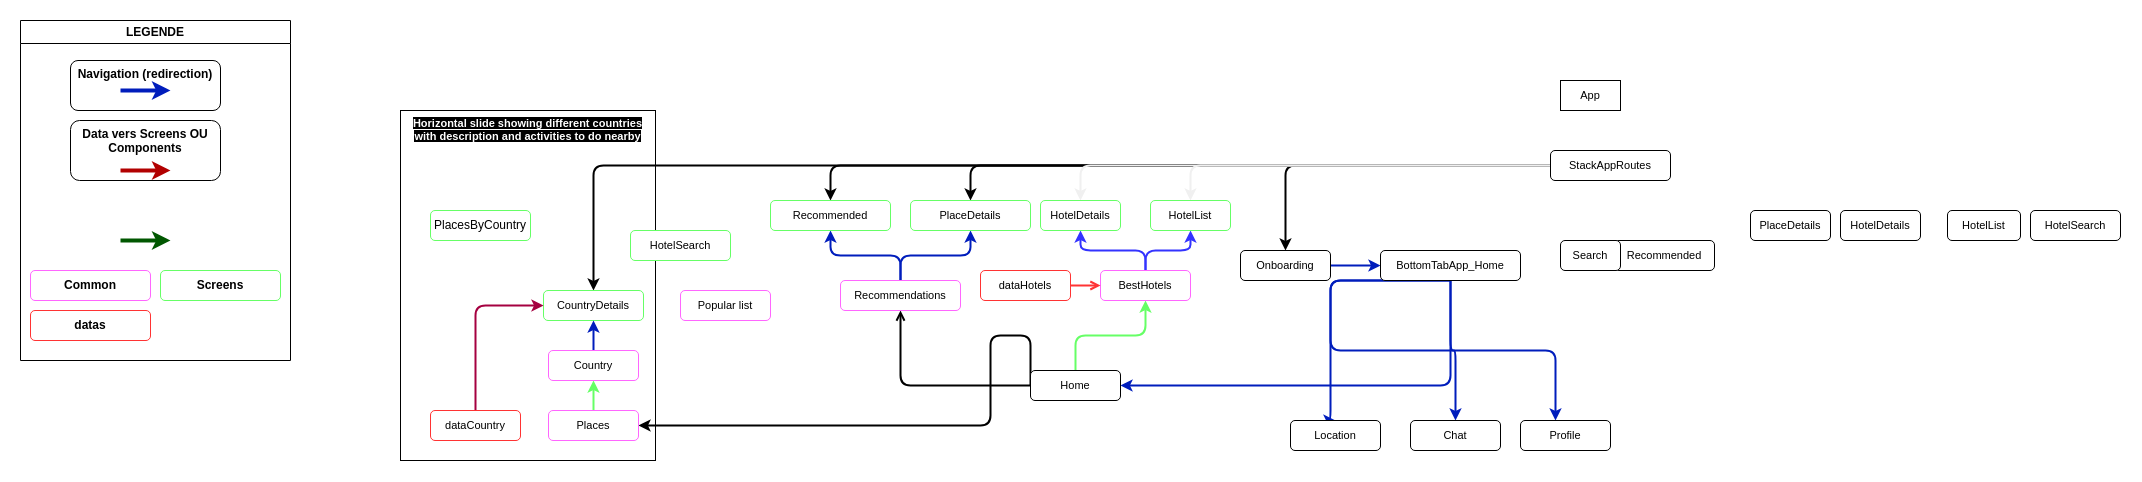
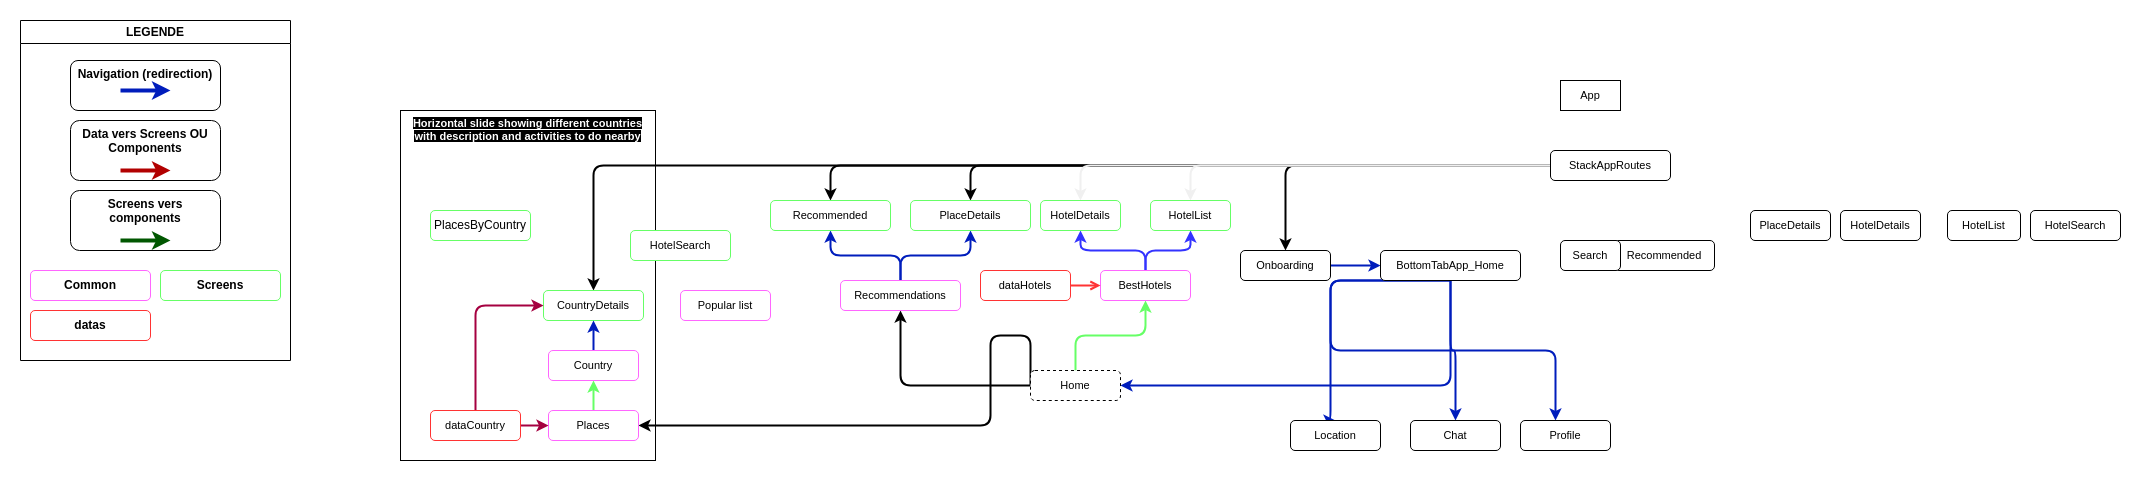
node "Screens vers components": added
edge "Home" -> "Recommendations": arrowhead open -> classic
node "Home": style solid -> dashed
edge "dataCountry" -> "Places": added
